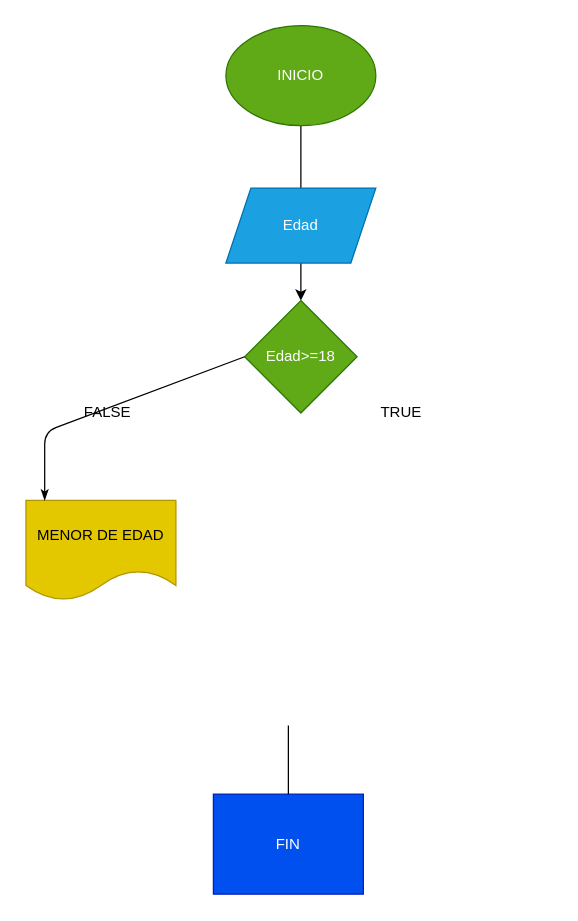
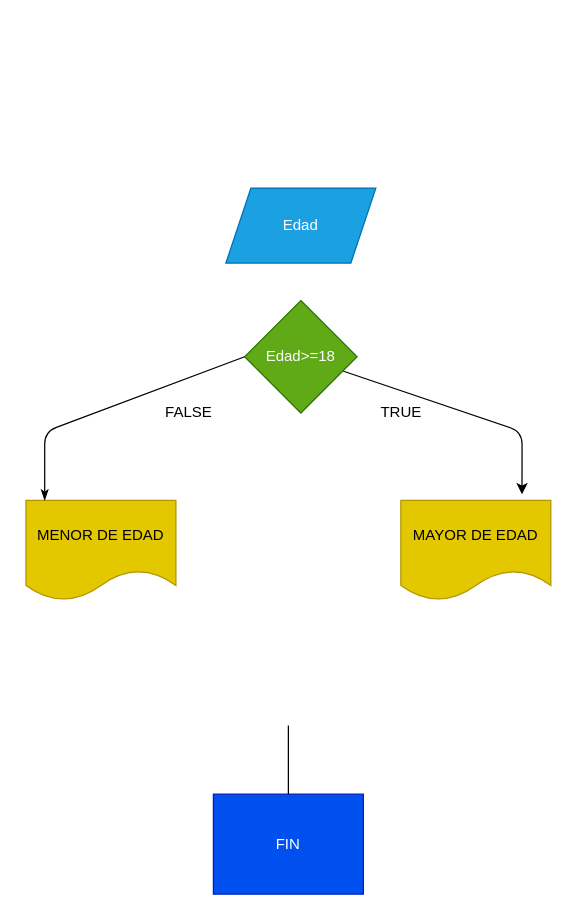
node "INICIO": removed
edge "INICIO" -> "Edad>=18": removed
edge "Edad>=18" -> "MAYOR DE EDAD": added
node "FALSE": moved (107, 413) -> (188, 413)
node "MAYOR DE EDAD": added
